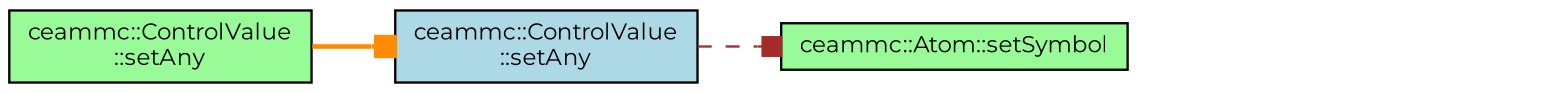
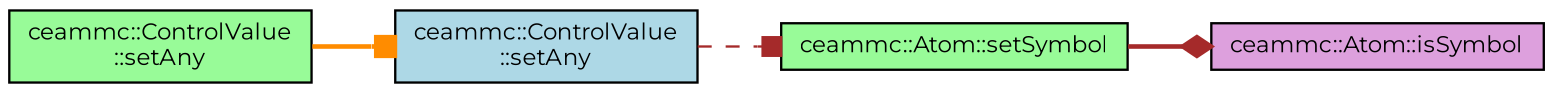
node "ceammc::Atom::isSymbol": added
